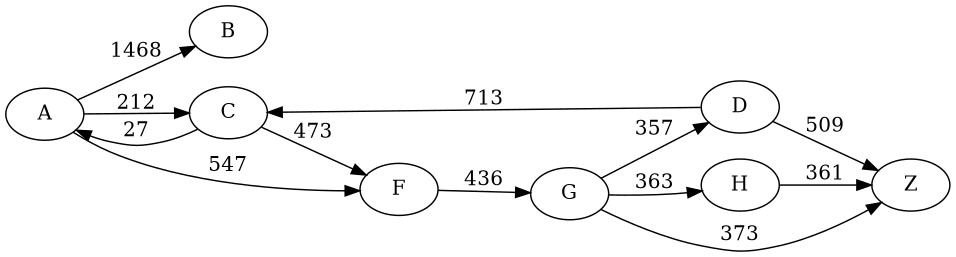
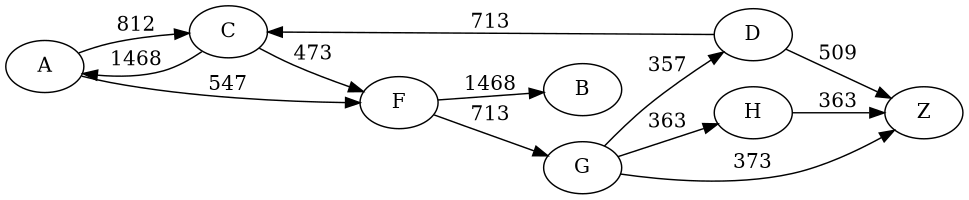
edge "A" -> "B": now "F" -> "B"
edge "A" -> "C": label "212" -> "812"
edge "C" -> "A": label "27" -> "1468"
edge "H" -> "Z": label "361" -> "363"
edge "F" -> "G": label "436" -> "713"
